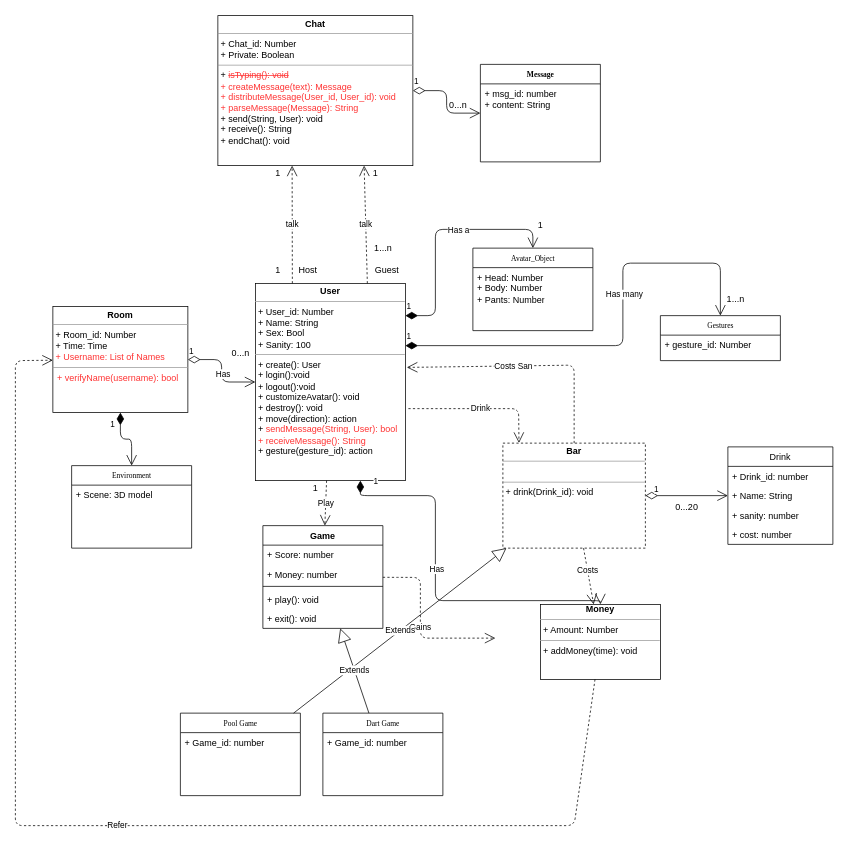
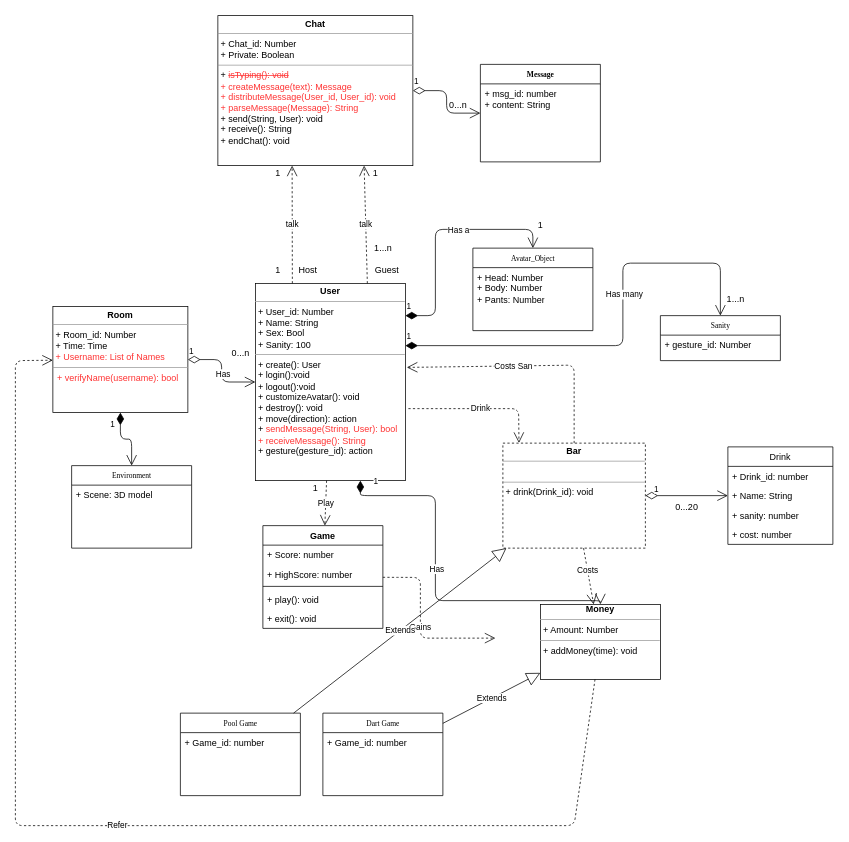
node "Gestures": label "Gestures" -> "Sanity"
node "+ Money: number": label "+ Money: number" -> "+ HighScore: number"
edge "Dart Game" -> "Game": now "Dart Game" -> "Money + Amount: Number + addMoney(time): void"
